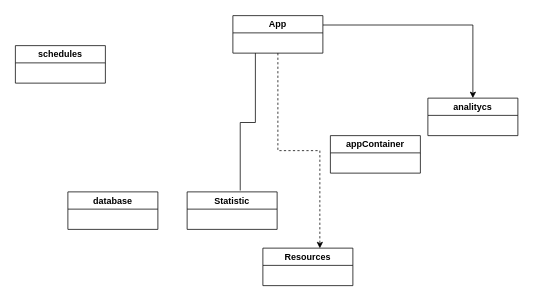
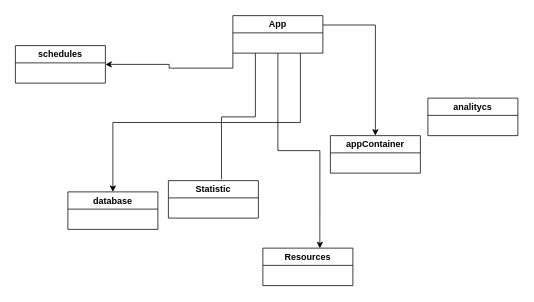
edge "App" -> "analitycs": now "App" -> "appContainer"
edge "App" -> "schedules": added
edge "App" -> "database": added
edge "App" -> "Resources": style dashed -> solid
node "Statistic": moved (232, 210) -> (213, 199)
